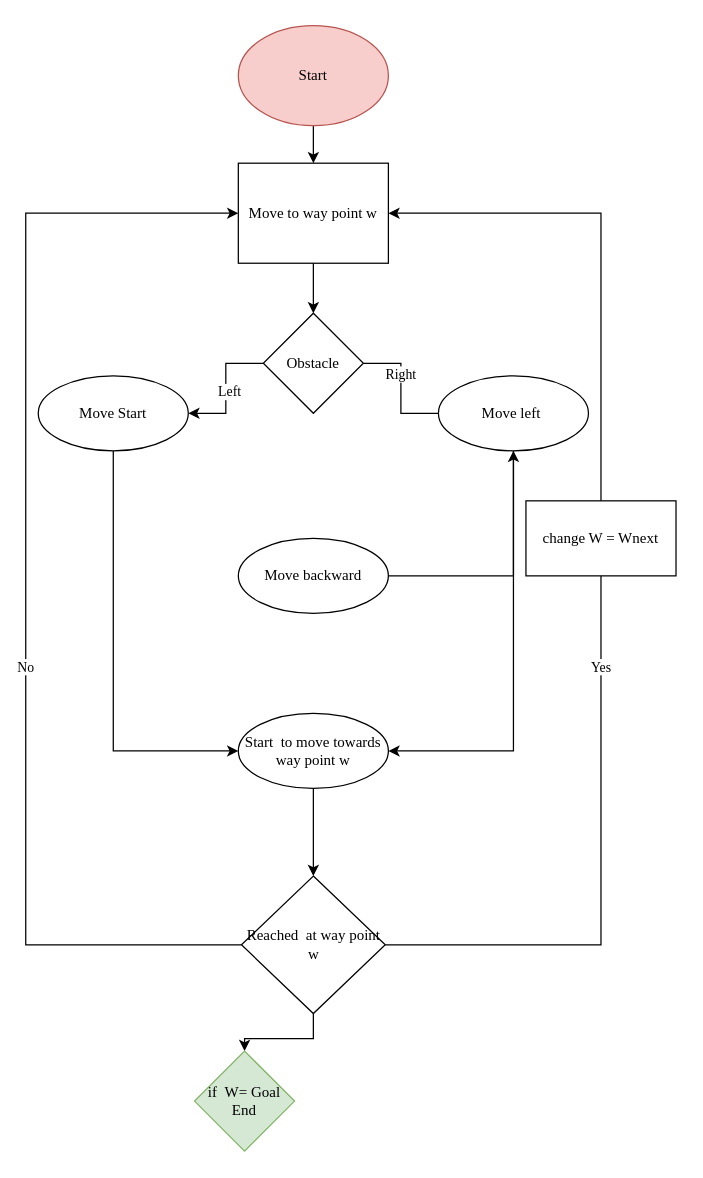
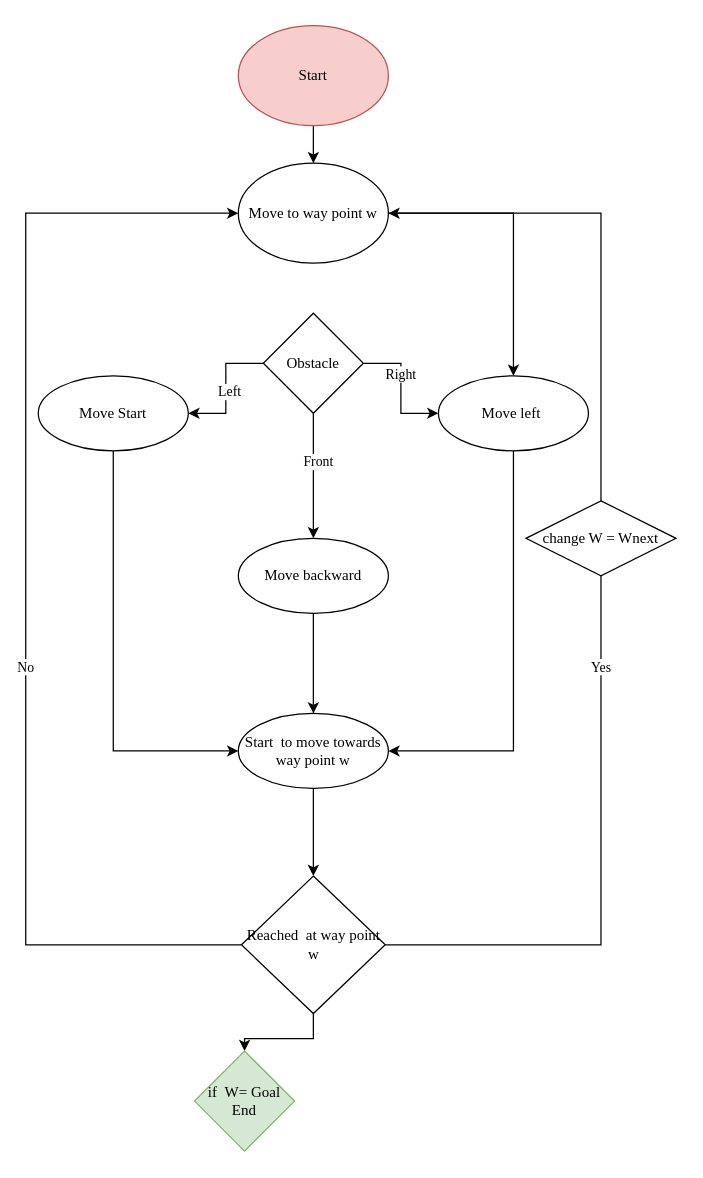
node "Move to way point w": shape rectangle -> ellipse
edge "Move to way point w" -> "Obstacle": now "Move to way point w" -> "Move left"
edge "Obstacle" -- "Move left": arrowhead none -> classic
edge "Obstacle" -> "Move backward": added, label "Front"
node "change W = Wnext": shape rectangle -> diamond
edge "Move backward" -> "Move left": now "Move backward" -> "Start to move towards way point w"
